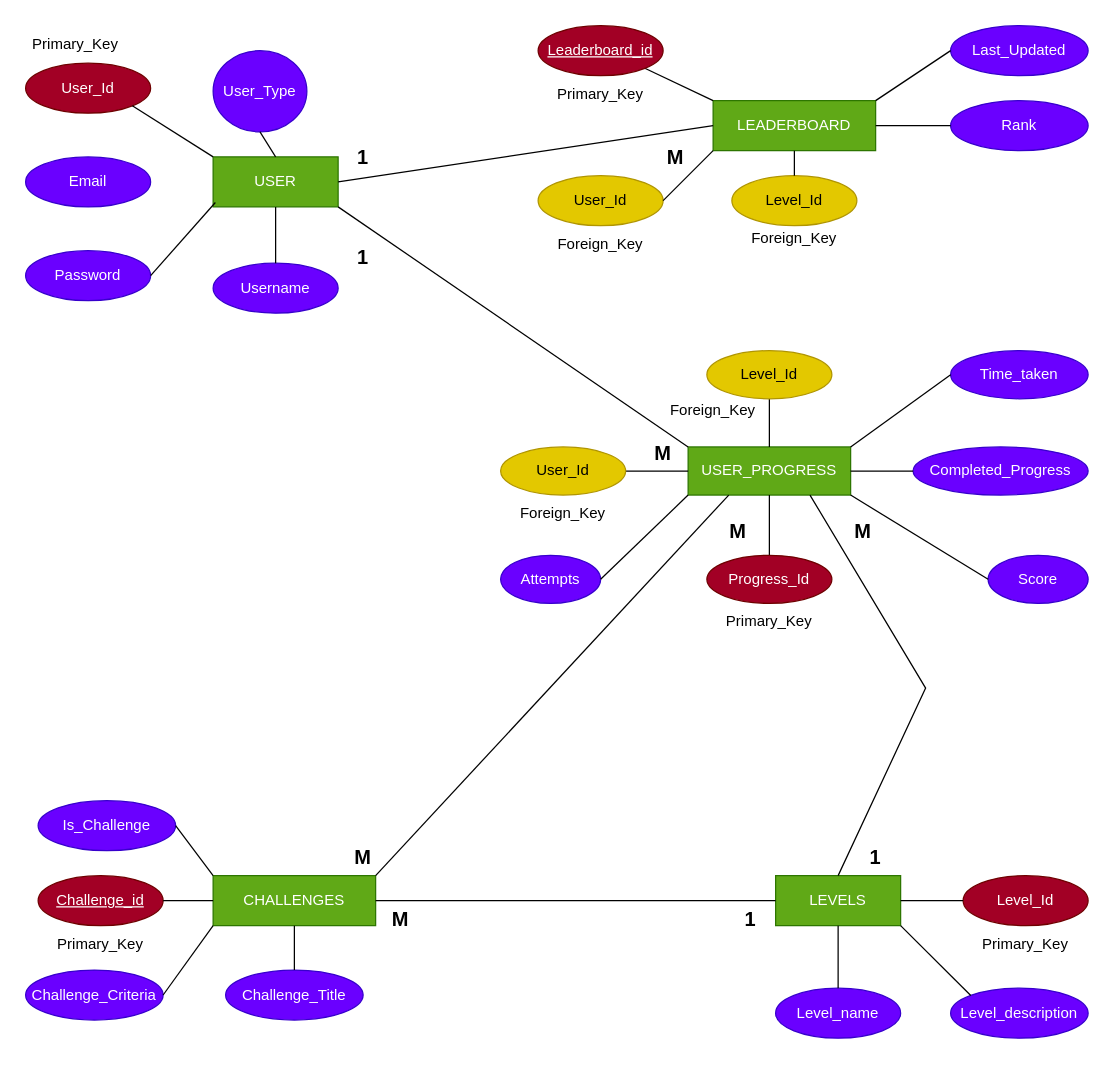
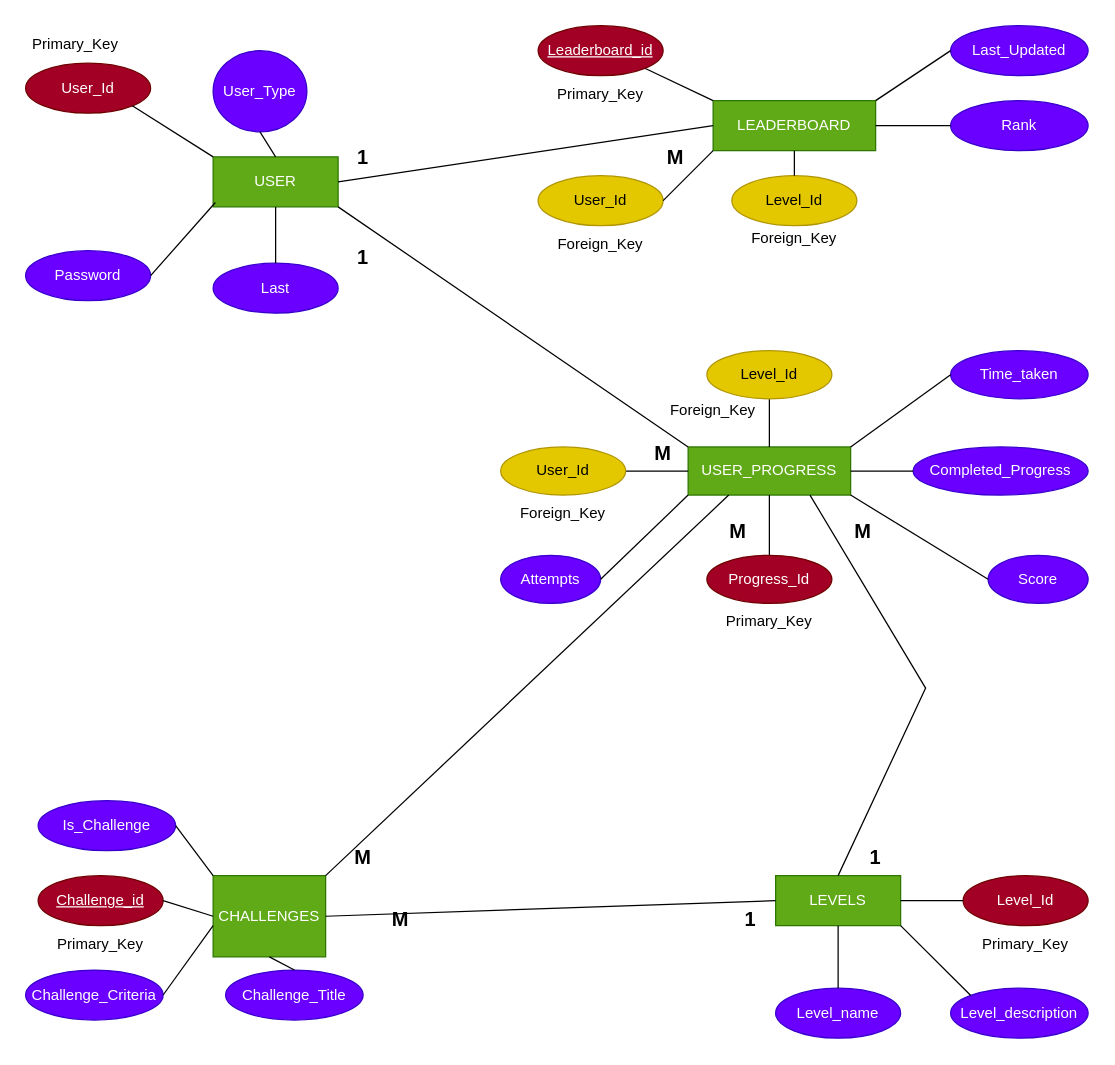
node "Email": removed
node "Username": label "Username" -> "Last"
node "CHALLENGES": size 163x50 -> 113x81
